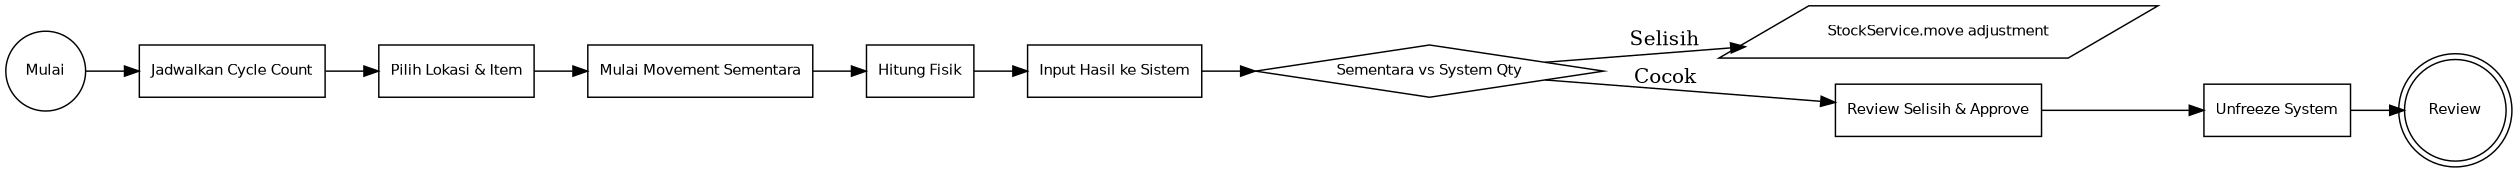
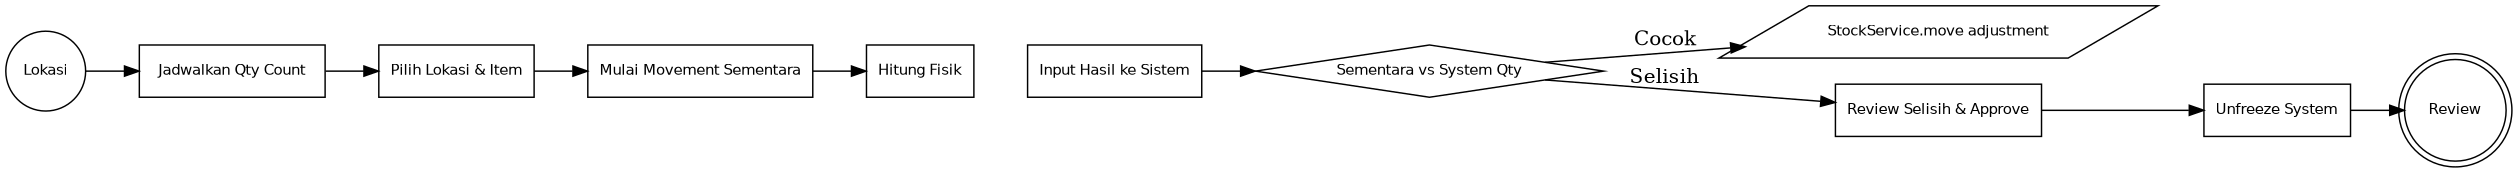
edge "Sementara vs System Qty" -> "StockService.move adjustment": label "Selisih" -> "Cocok"
node "Mulai": label "Mulai" -> "Lokasi"
node "Jadwalkan Cycle Count": label "Jadwalkan Cycle Count" -> "Jadwalkan Qty Count"
edge "Hitung Fisik" -> "Input Hasil ke Sistem": removed
edge "Sementara vs System Qty" -> "Review Selisih & Approve": label "Cocok" -> "Selisih"
